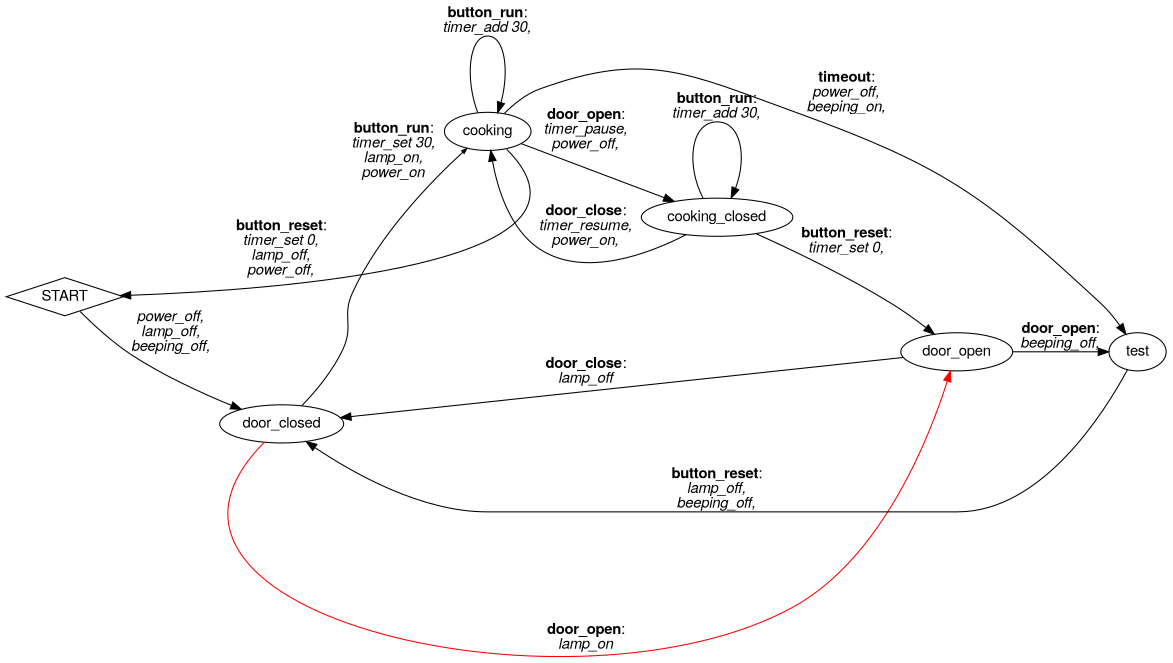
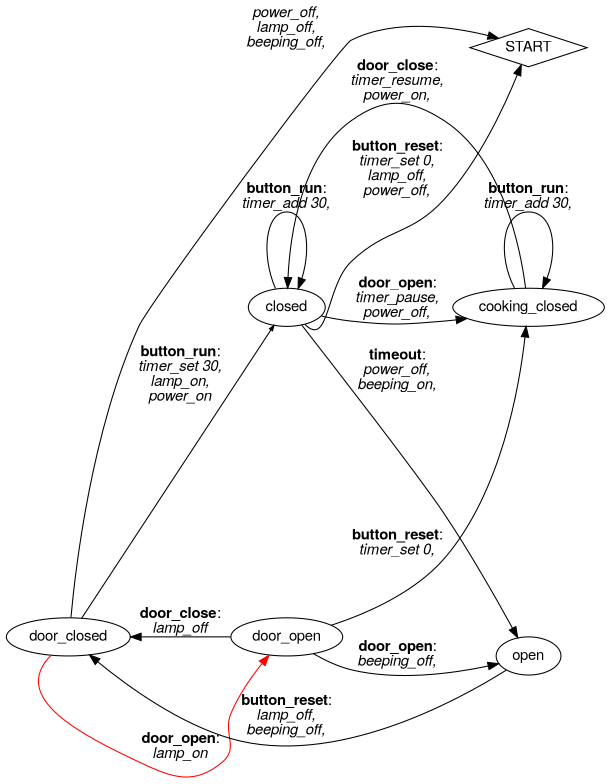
node "cooking": label "cooking" -> "closed"
edge "cooking_closed" -> "door_open": reversed
node "test": label "test" -> "open"
edge "START" -> "door_closed": reversed
